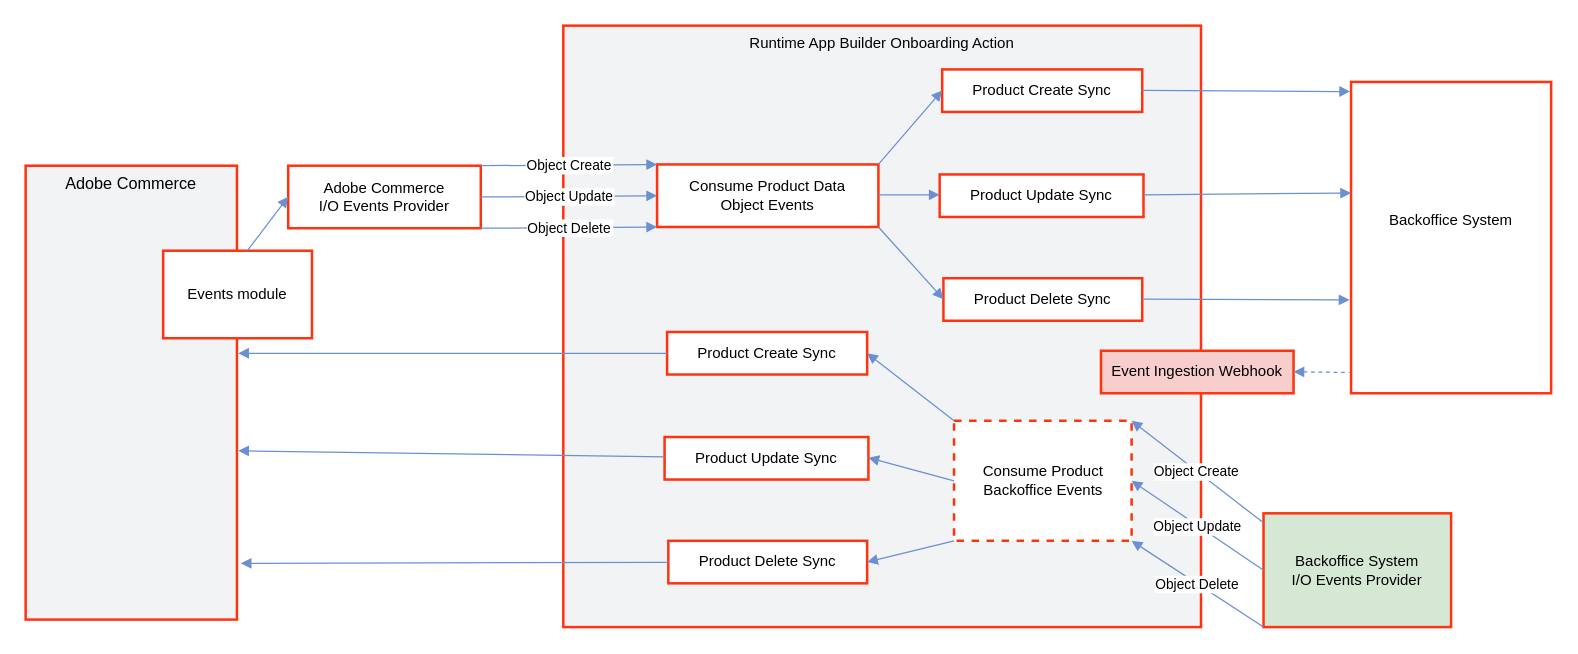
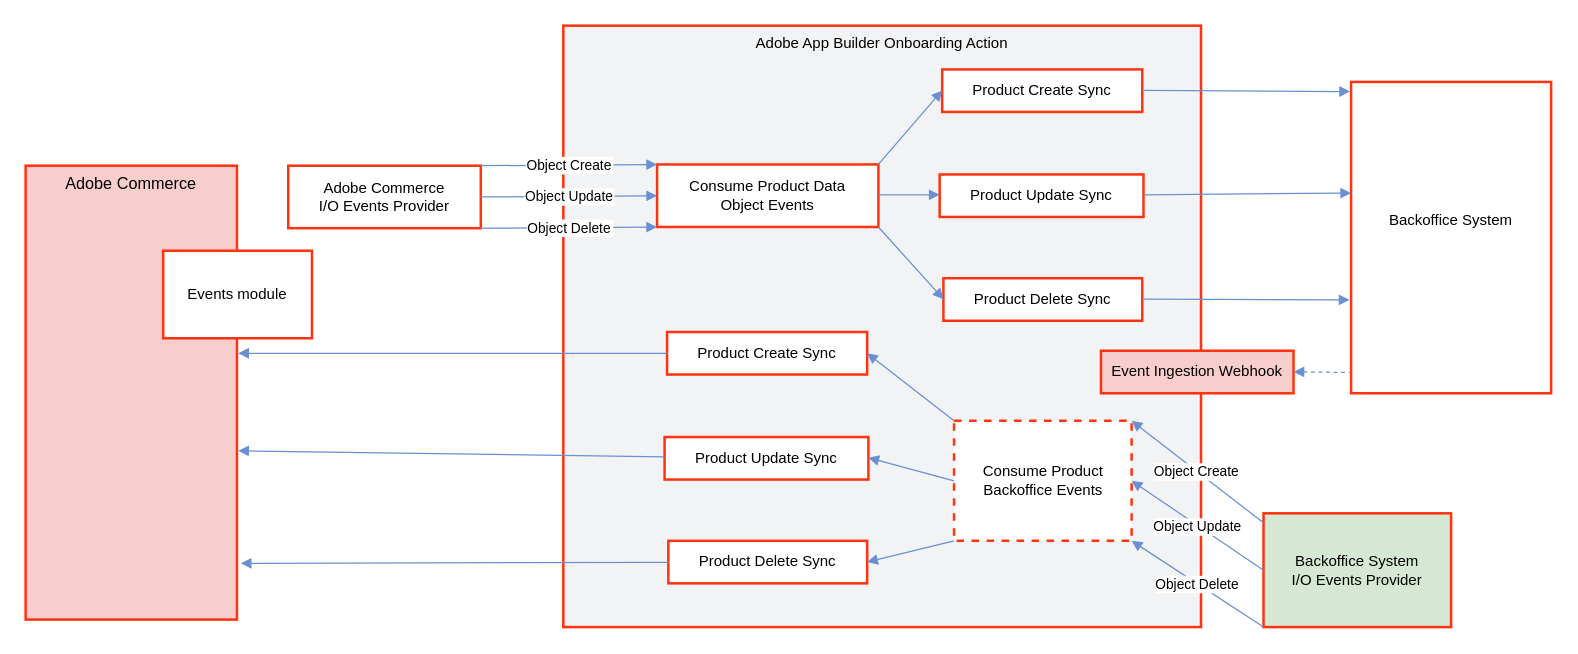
node "Runtime App Builder Onboarding Action": label "Runtime App Builder Onboarding Action" -> "Adobe App Builder Onboarding Action"
edge "Events module" -> "Adobe Commerce I/O Events Provider": removed
node "Adobe Commerce": fillcolor #f2f3f5 -> #f8cecc
